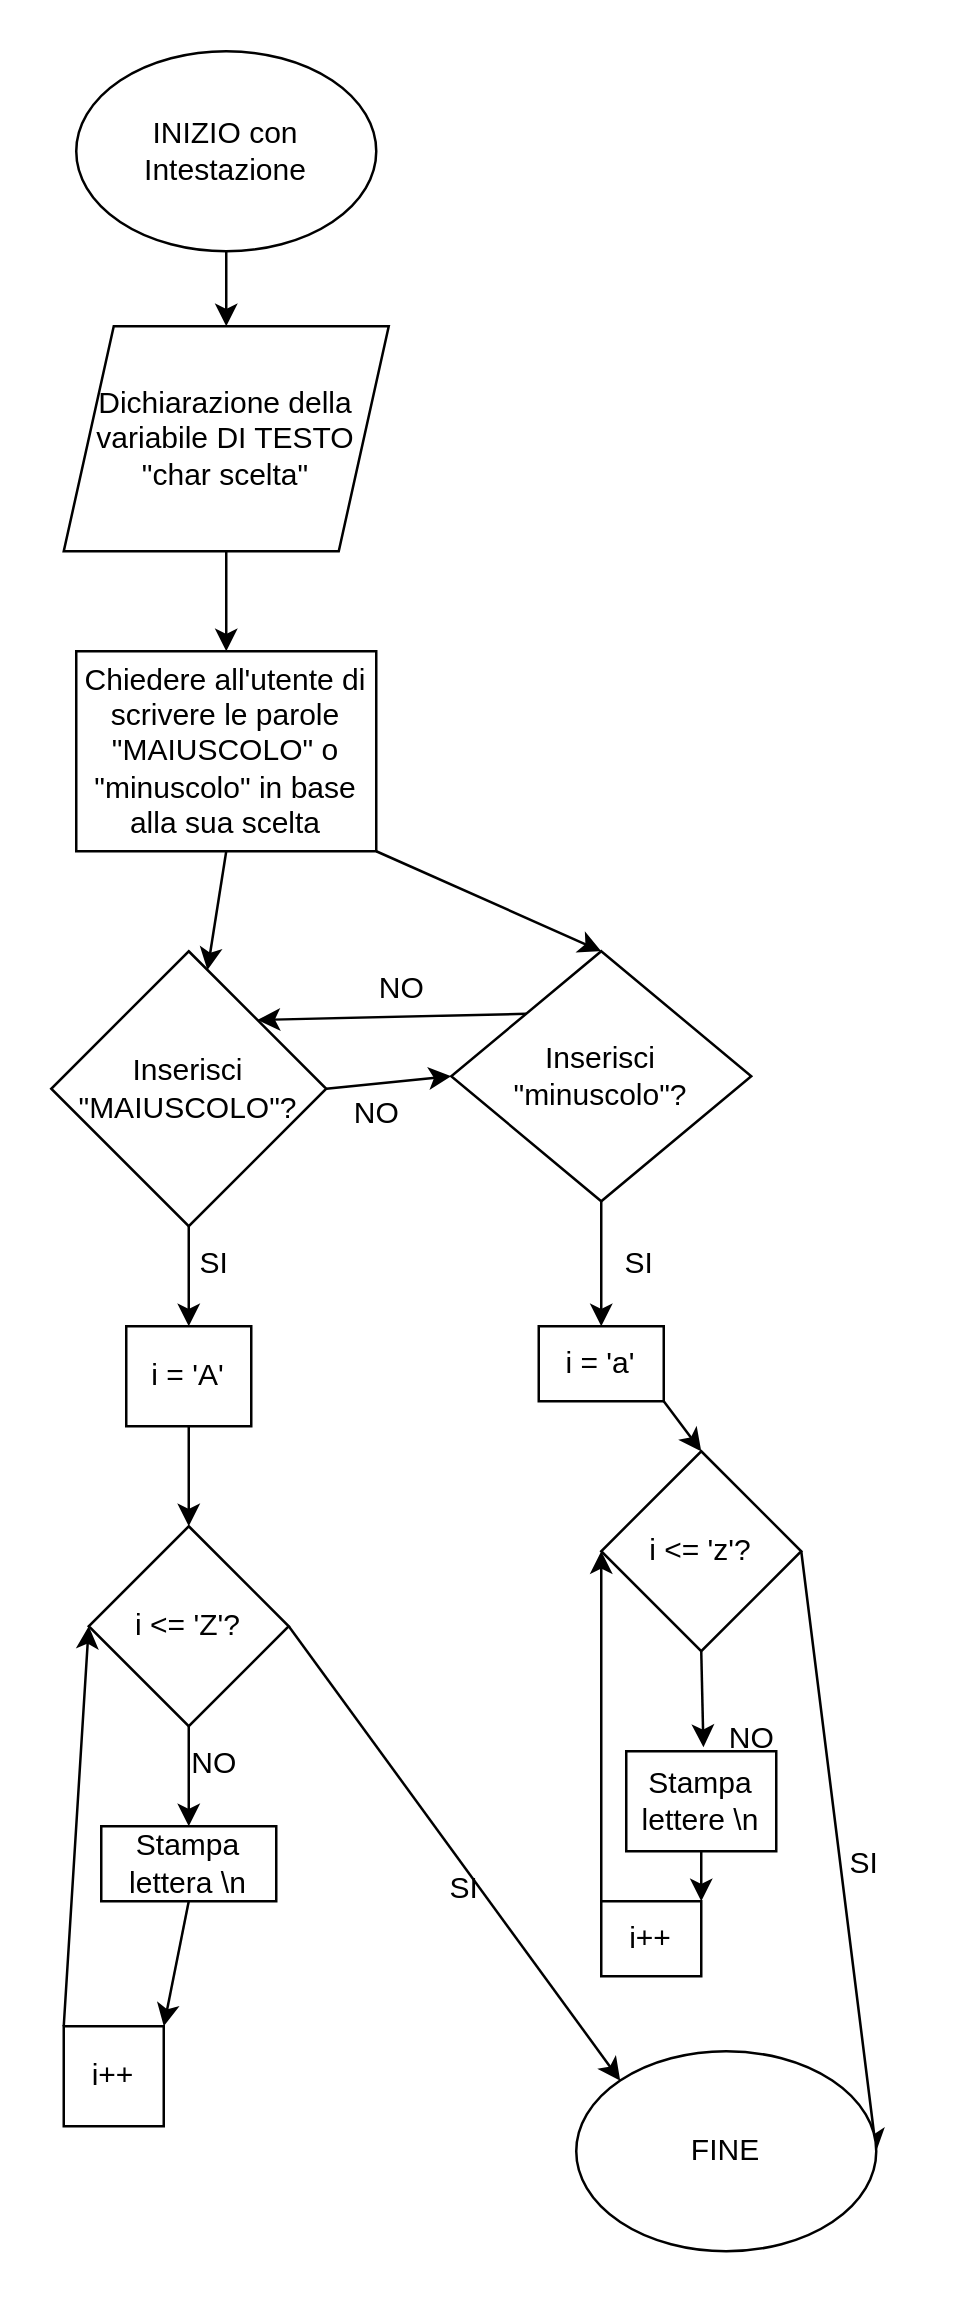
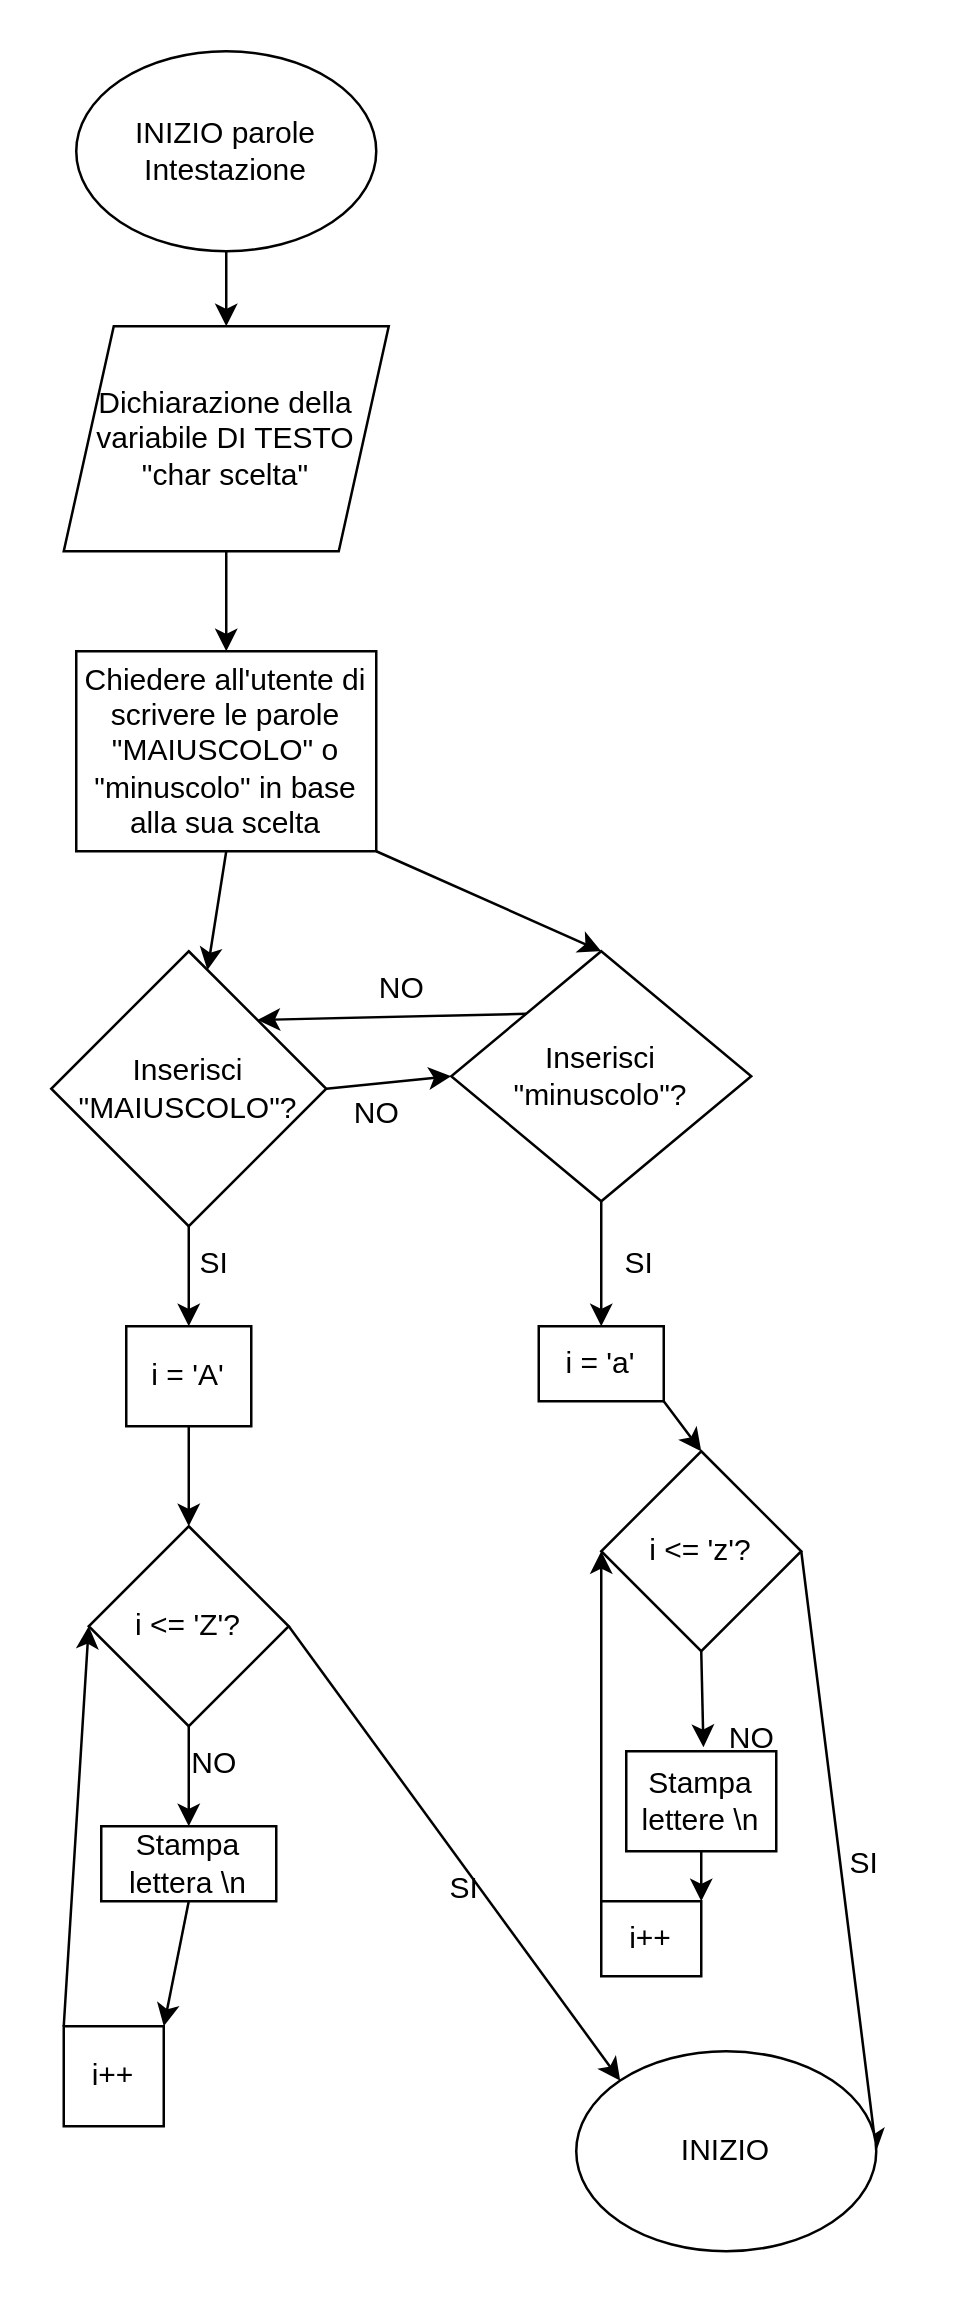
node "INIZIO con Intestazione": label "INIZIO con Intestazione" -> "INIZIO parole Intestazione"
node "FINE": label "FINE" -> "INIZIO"
